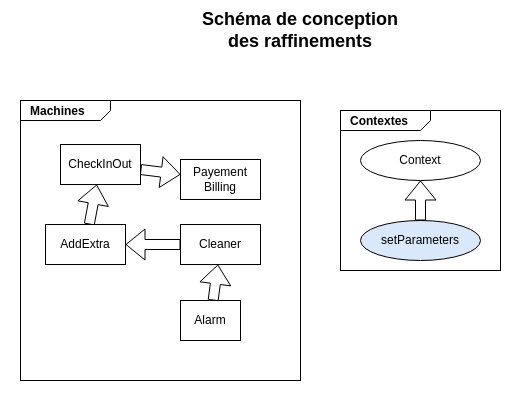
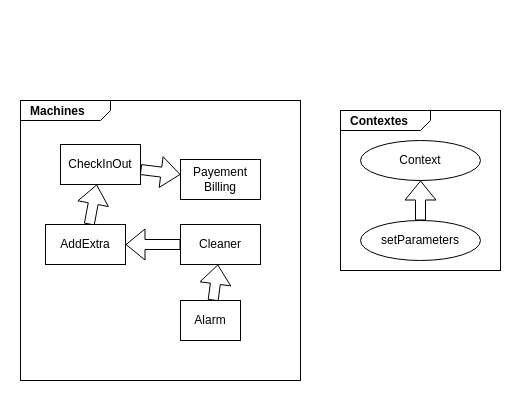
node "Schéma de conception des raffinements": removed
node "setParameters": fillcolor #dae8fc -> #ffffff
